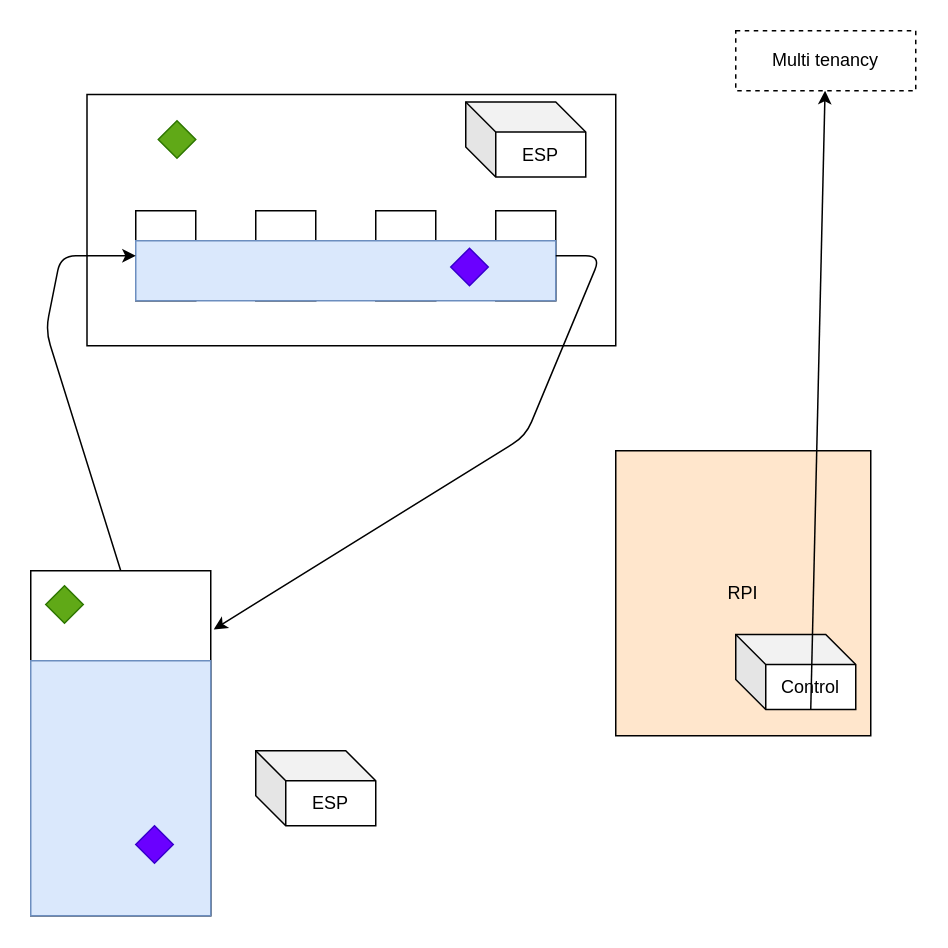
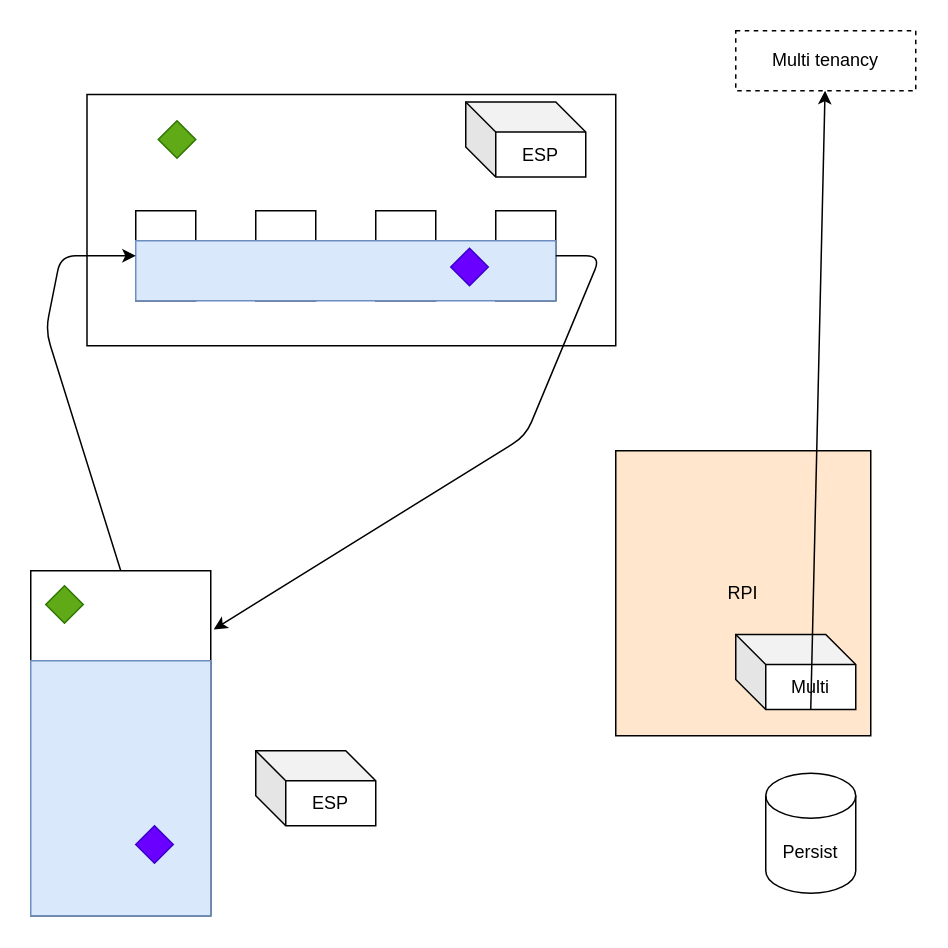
node "Control": label "Control" -> "Multi"
node "Persist": added
